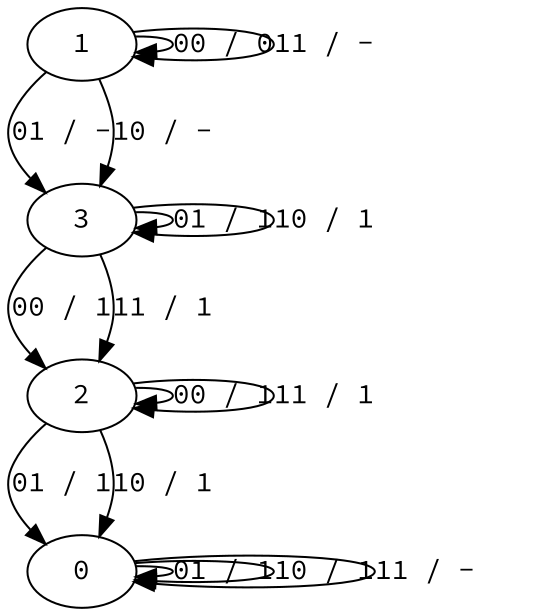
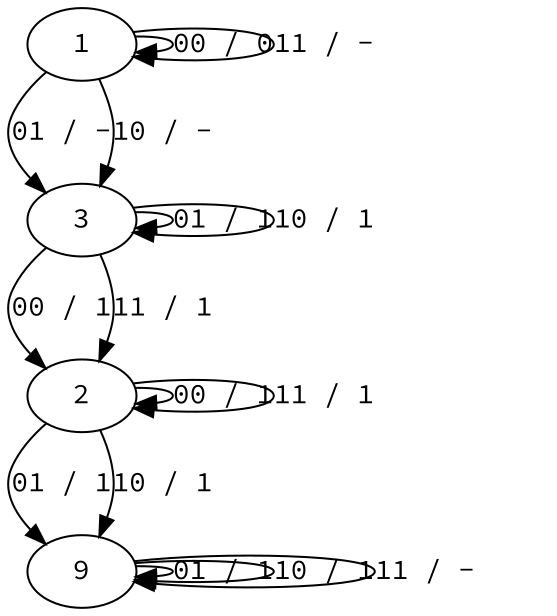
node "0": label "0" -> "9"
